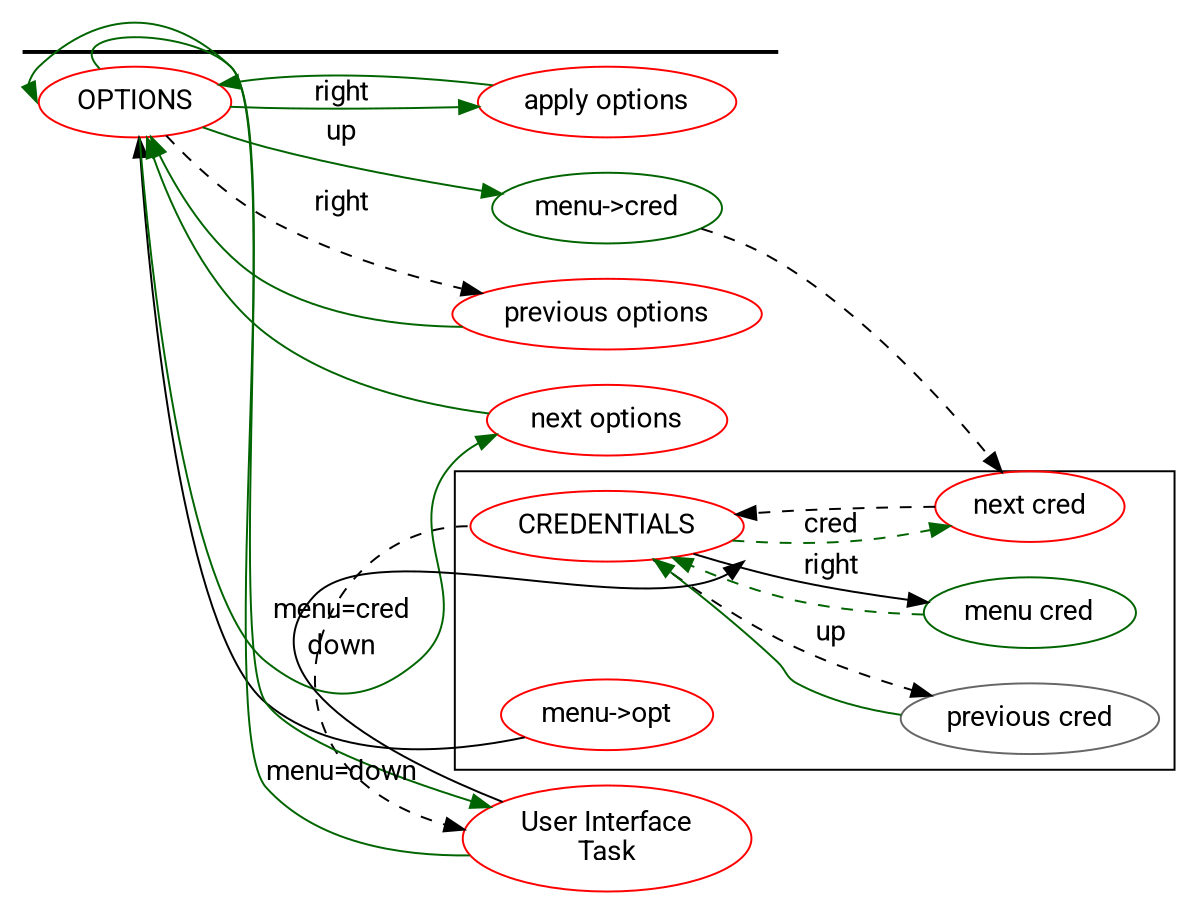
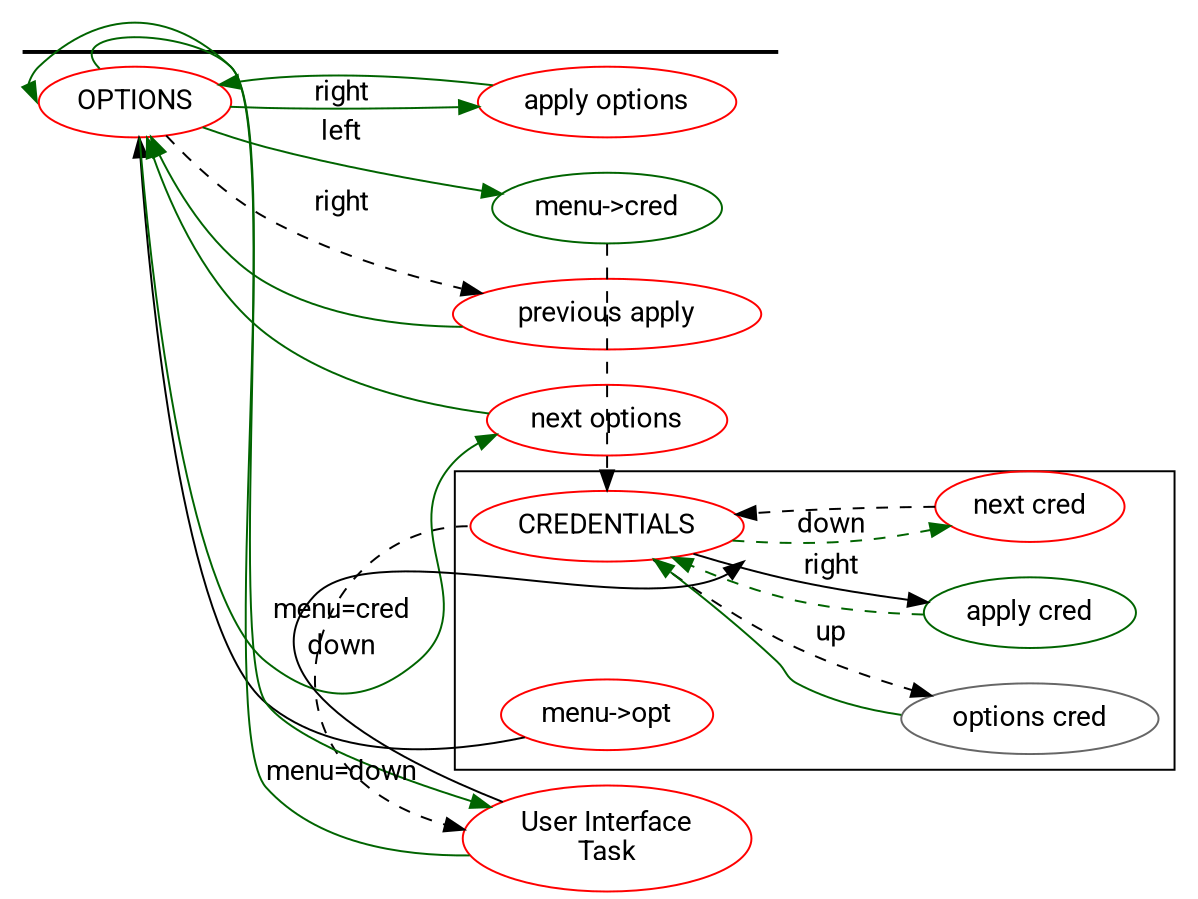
edge "OPTIONS" -> "menu->cred": label "up" -> "left"
node "previous options": label "previous options" -> "previous apply"
edge "menu->cred" -> "next cred": now "menu->cred" -> "CREDENTIALS"
edge "CREDENTIALS" -> "next cred": label "cred" -> "down"
node "menu cred": label "menu cred" -> "apply cred"
node "previous cred": label "previous cred" -> "options cred"
